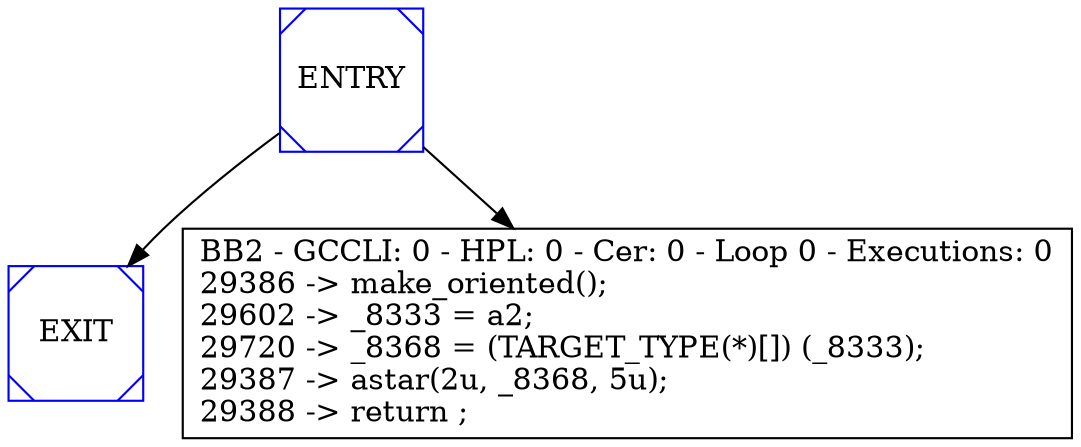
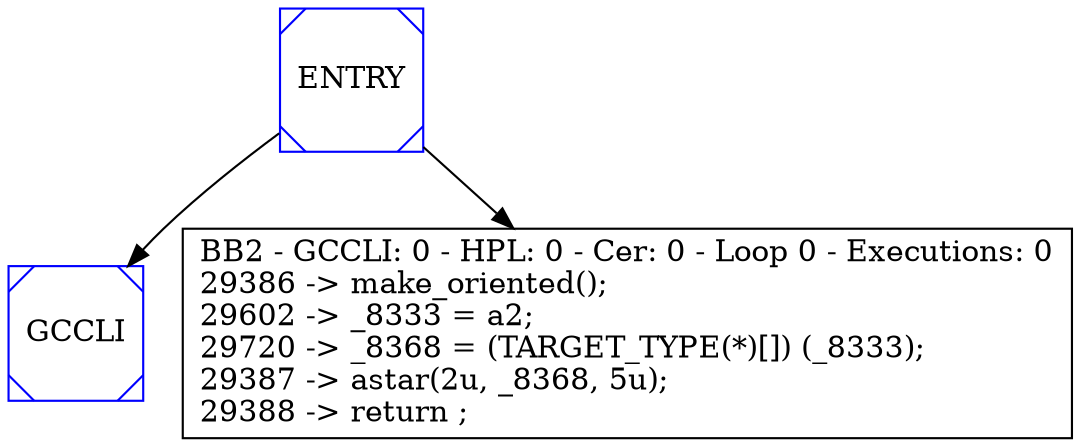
node "EXIT": label "EXIT" -> "GCCLI"
